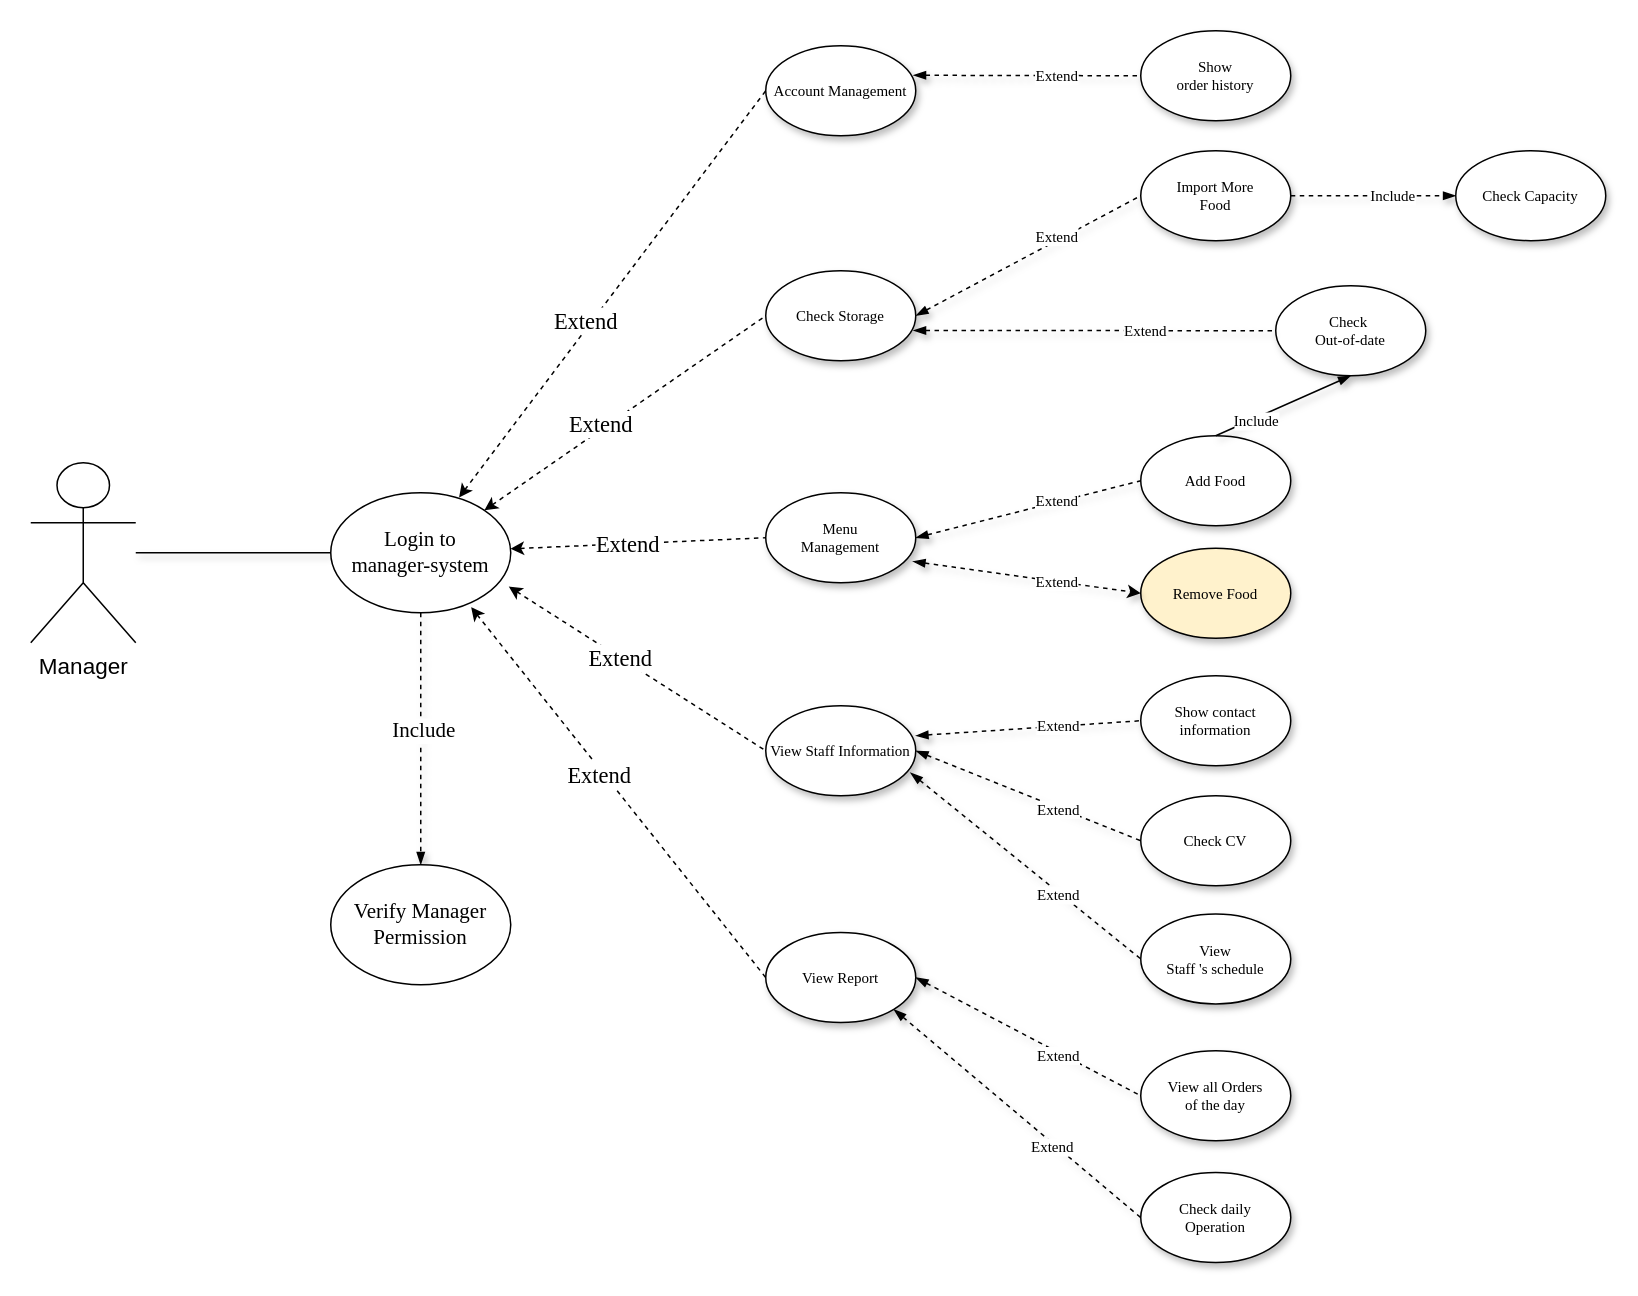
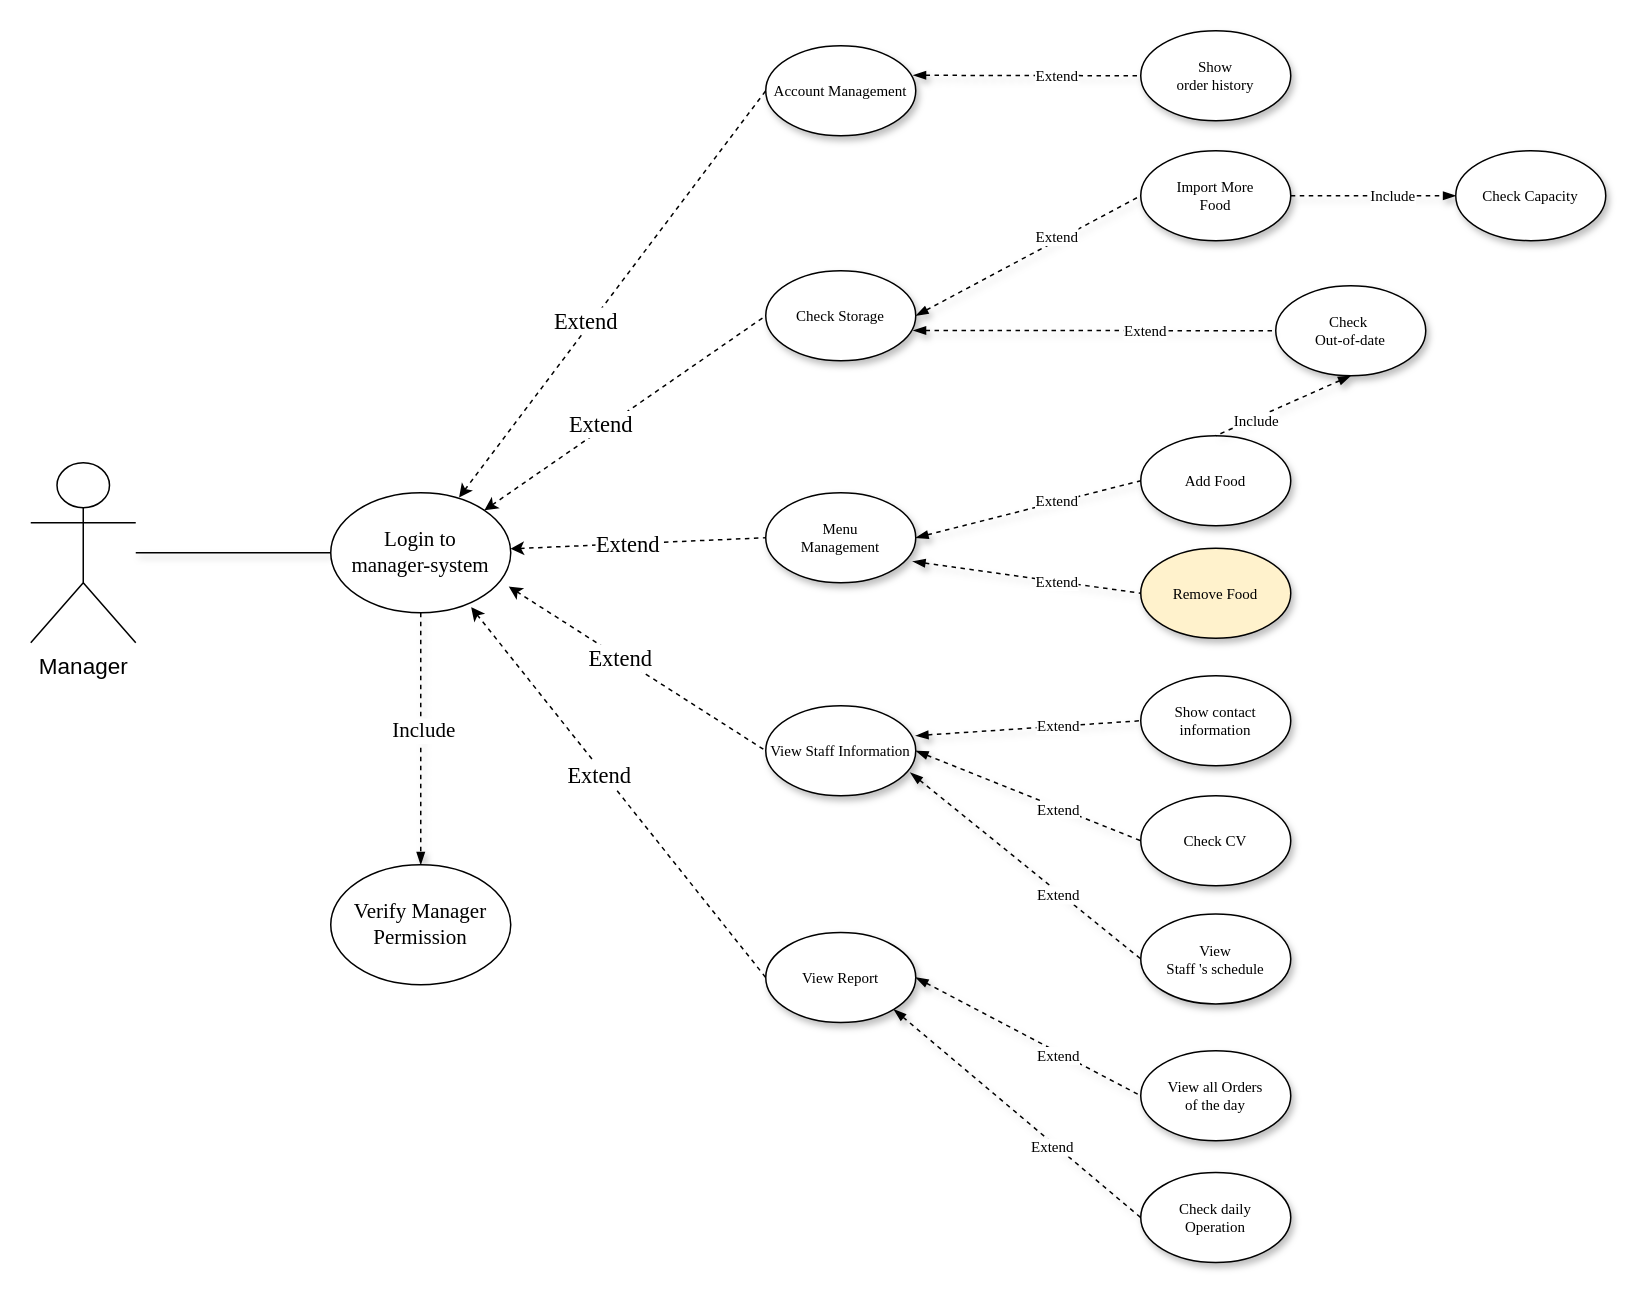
edge "Add Food" -> "Check Out-of-date": style solid -> dashed
edge "Menu Management" -- "Remove Food": arrowhead classic -> none
